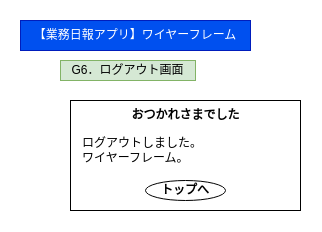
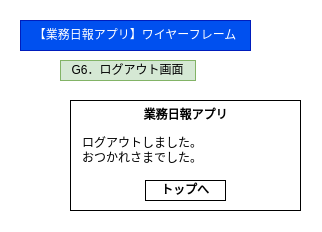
node "おつかれさまでした": label "おつかれさまでした" -> "業務日報アプリ"
node "ログアウトしました。 ワイヤーフレーム。": label "ログアウトしました。 ワイヤーフレーム。" -> "ログアウトしました。 おつかれさまでした。"
node "トップへ": shape ellipse -> rectangle
